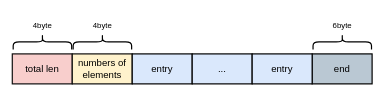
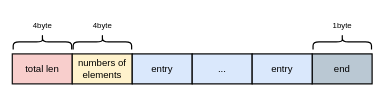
node "6byte": label "6byte" -> "1byte"
